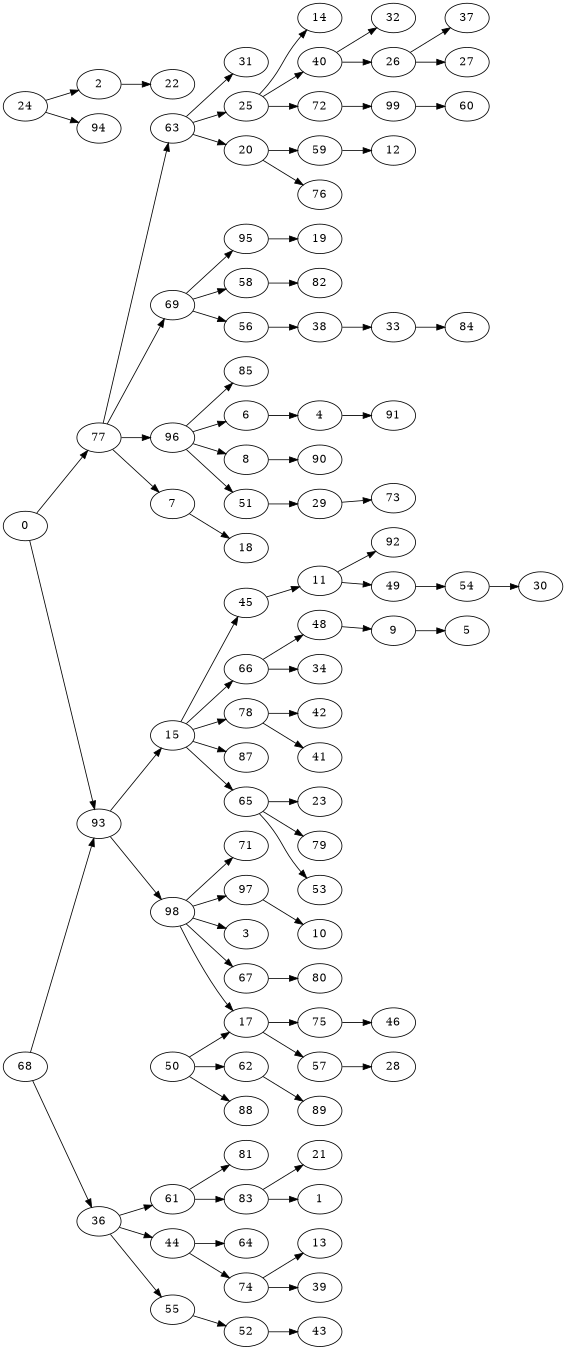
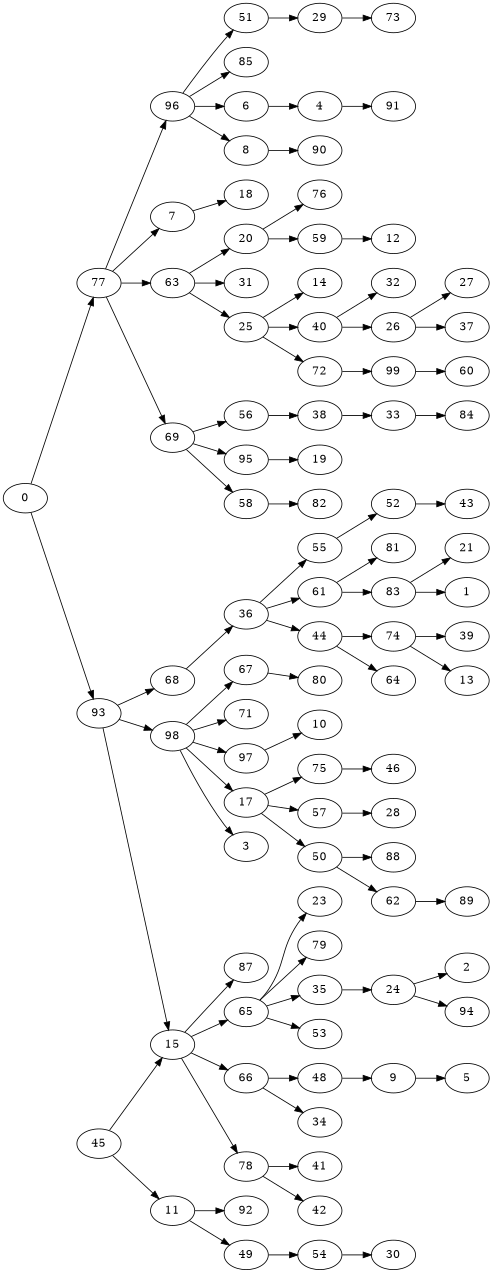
node "22": removed
edge "15" -> "45": reversed
edge "68" -> "93": reversed
node "35": added
edge "50" -> "17": reversed
